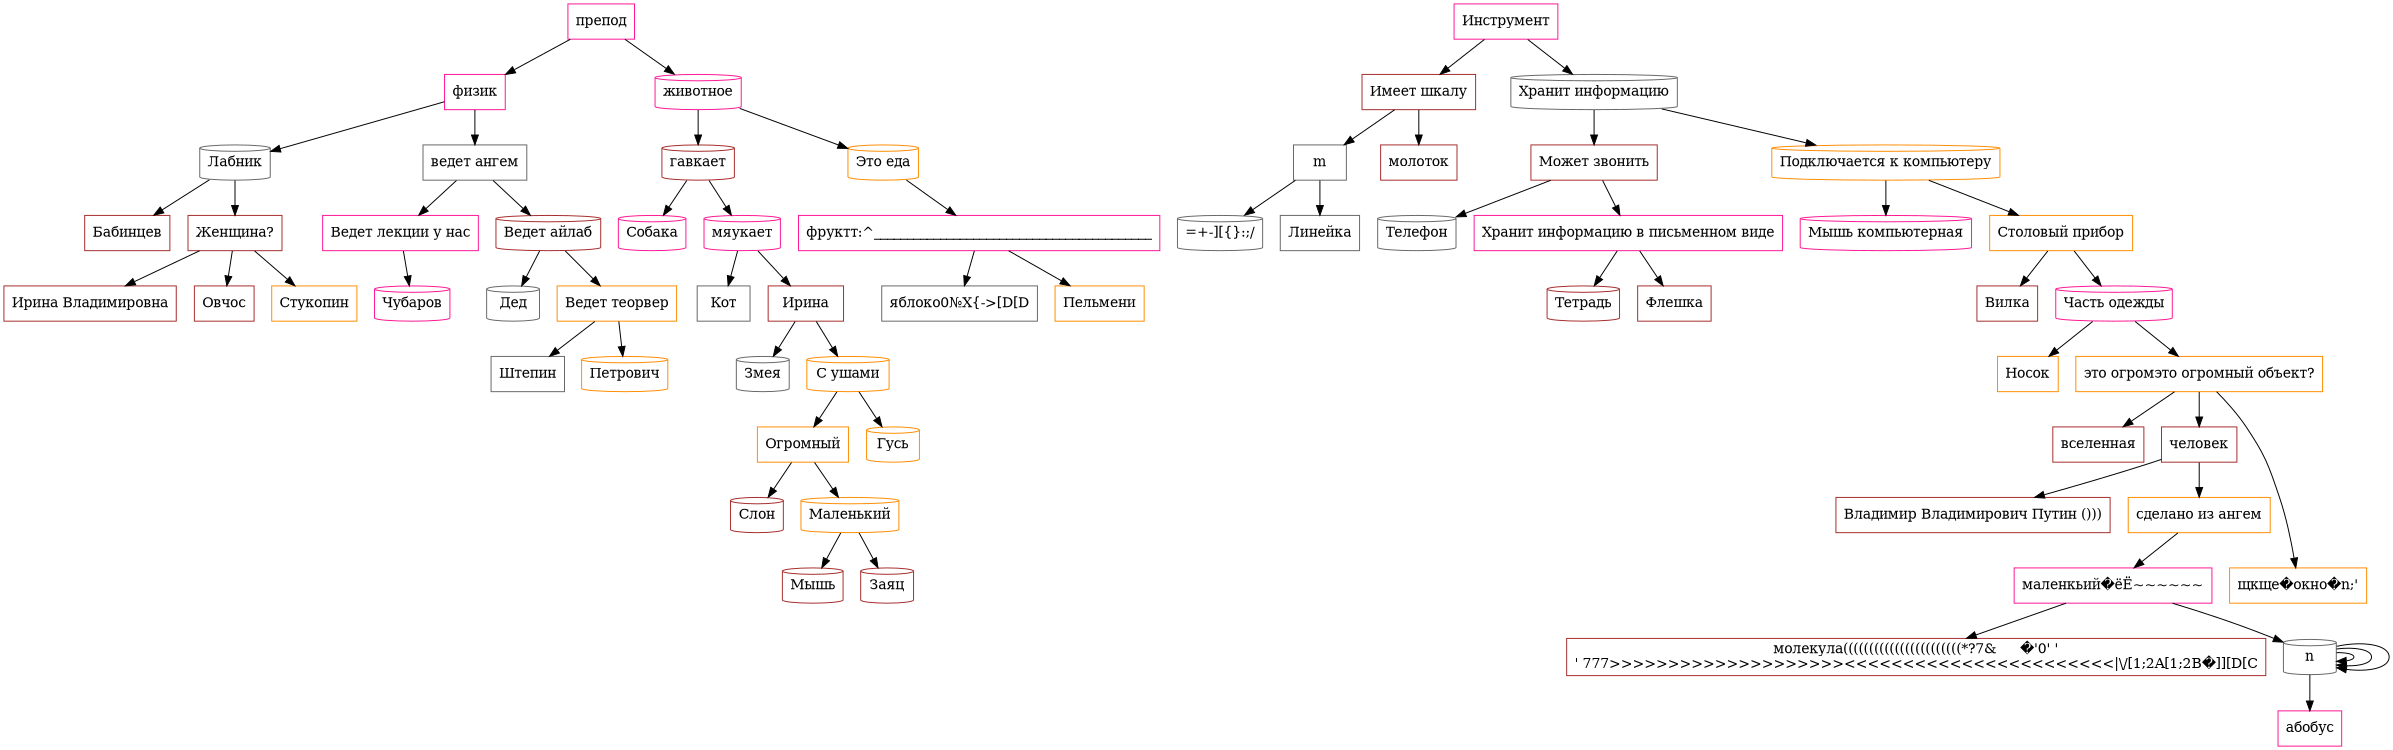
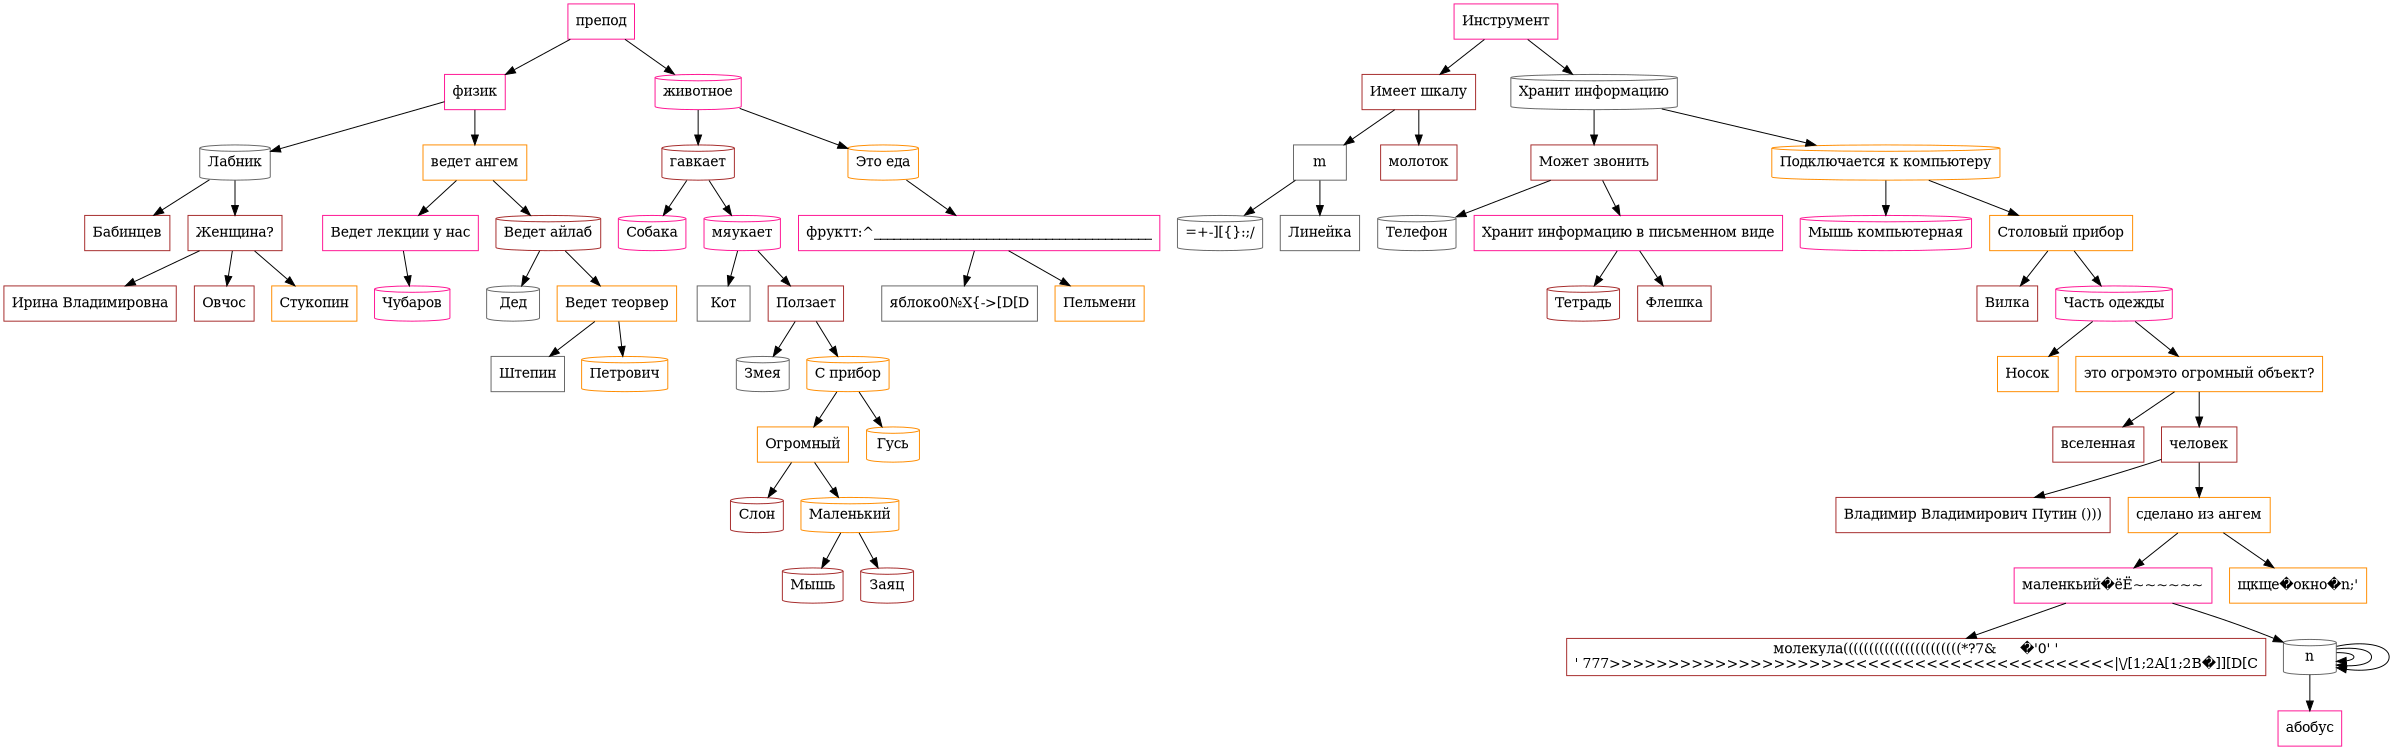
node "ведет ангем": color gray40 -> darkorange
node "Ирина": label "Ирина" -> "Ползает"
node "С ушами": label "С ушами" -> "С прибор"
edge "это огромэто огромный объект?" -> "щкще�окно�n;'": now "сделано из ангем" -> "щкще�окно�n;'"
